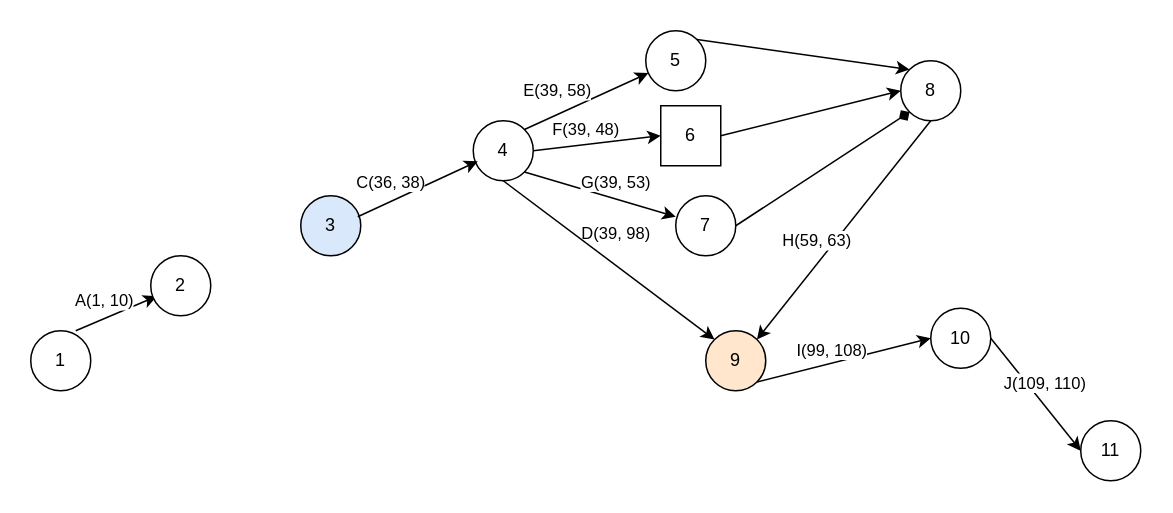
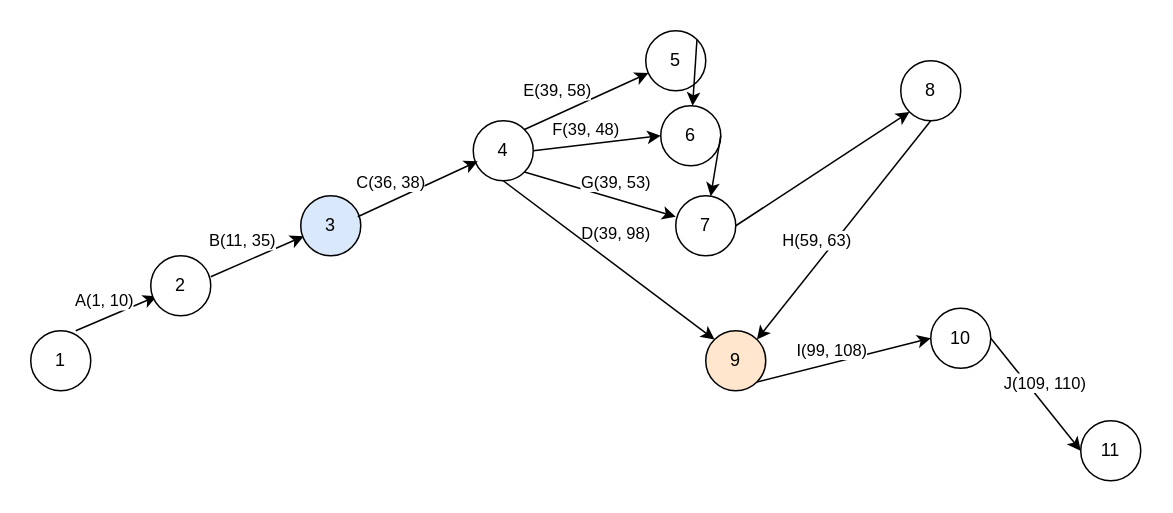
edge "5" -> "8": now "5" -> "6"
edge "6" -> "8": now "6" -> "7"
edge "7" -> "8": arrowhead diamond -> classic
node "6": shape rectangle -> ellipse
edge "2" -> "3": added, label "B(11, 35)"
